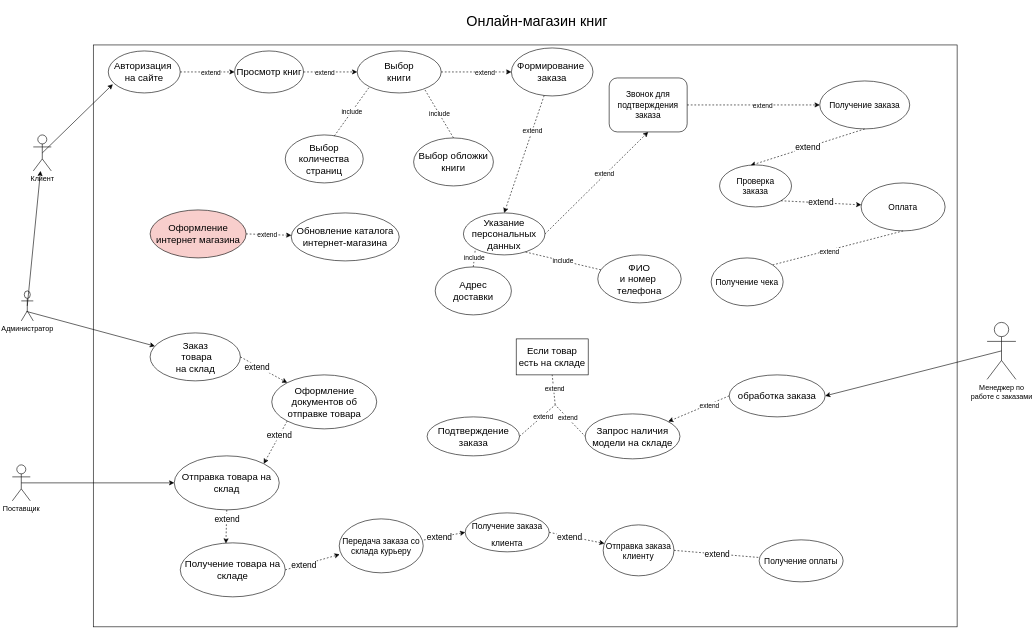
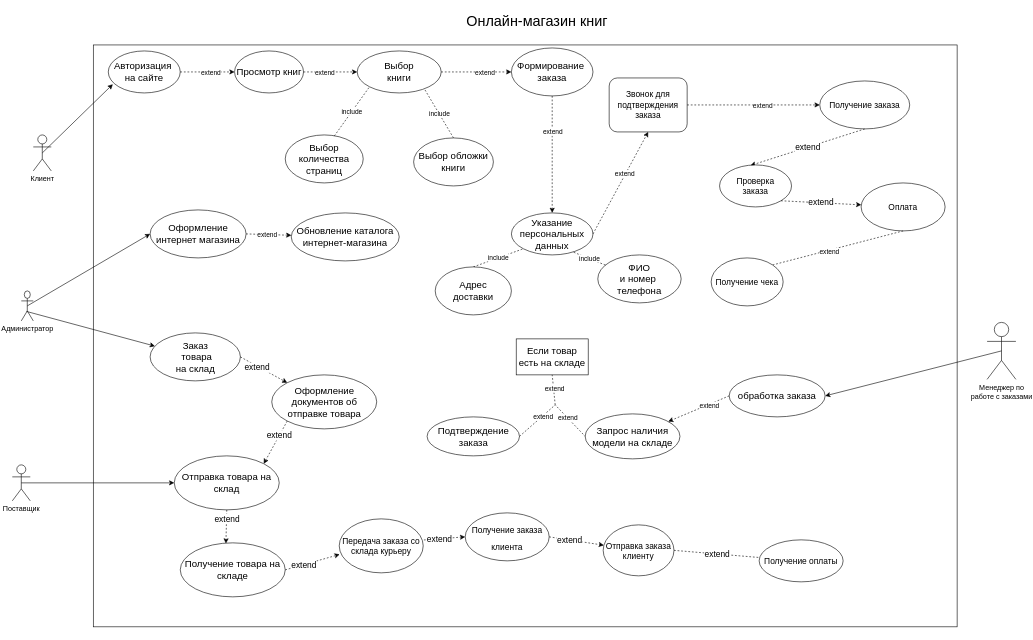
node "Оформление интернет магазина": fillcolor #f8cecc -> #ffffff
node "Указание персональных данных": moved (504, 234) -> (552, 234)
edge "Администратор" -> "Клиент": now "Администратор" -> "Оформление интернет магазина"
node "Получение заказа клиента": size 84x39 -> 84x48
